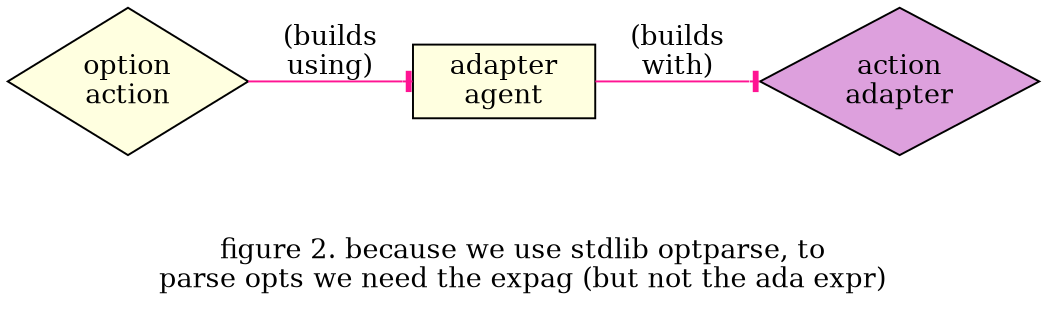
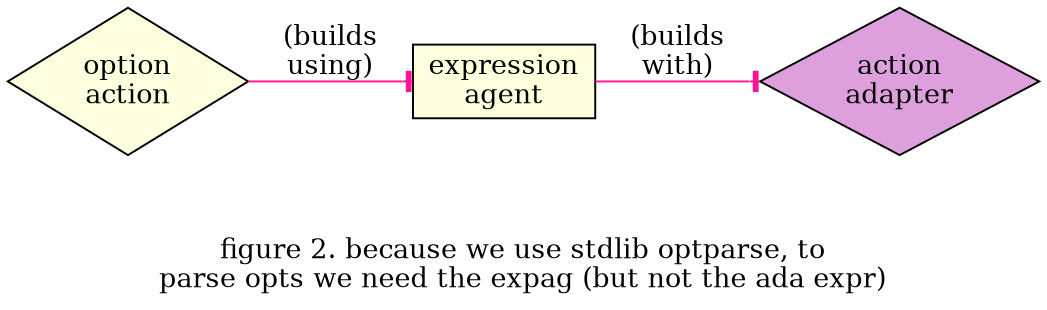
node "adapter agent": label "adapter agent" -> "expression agent"
